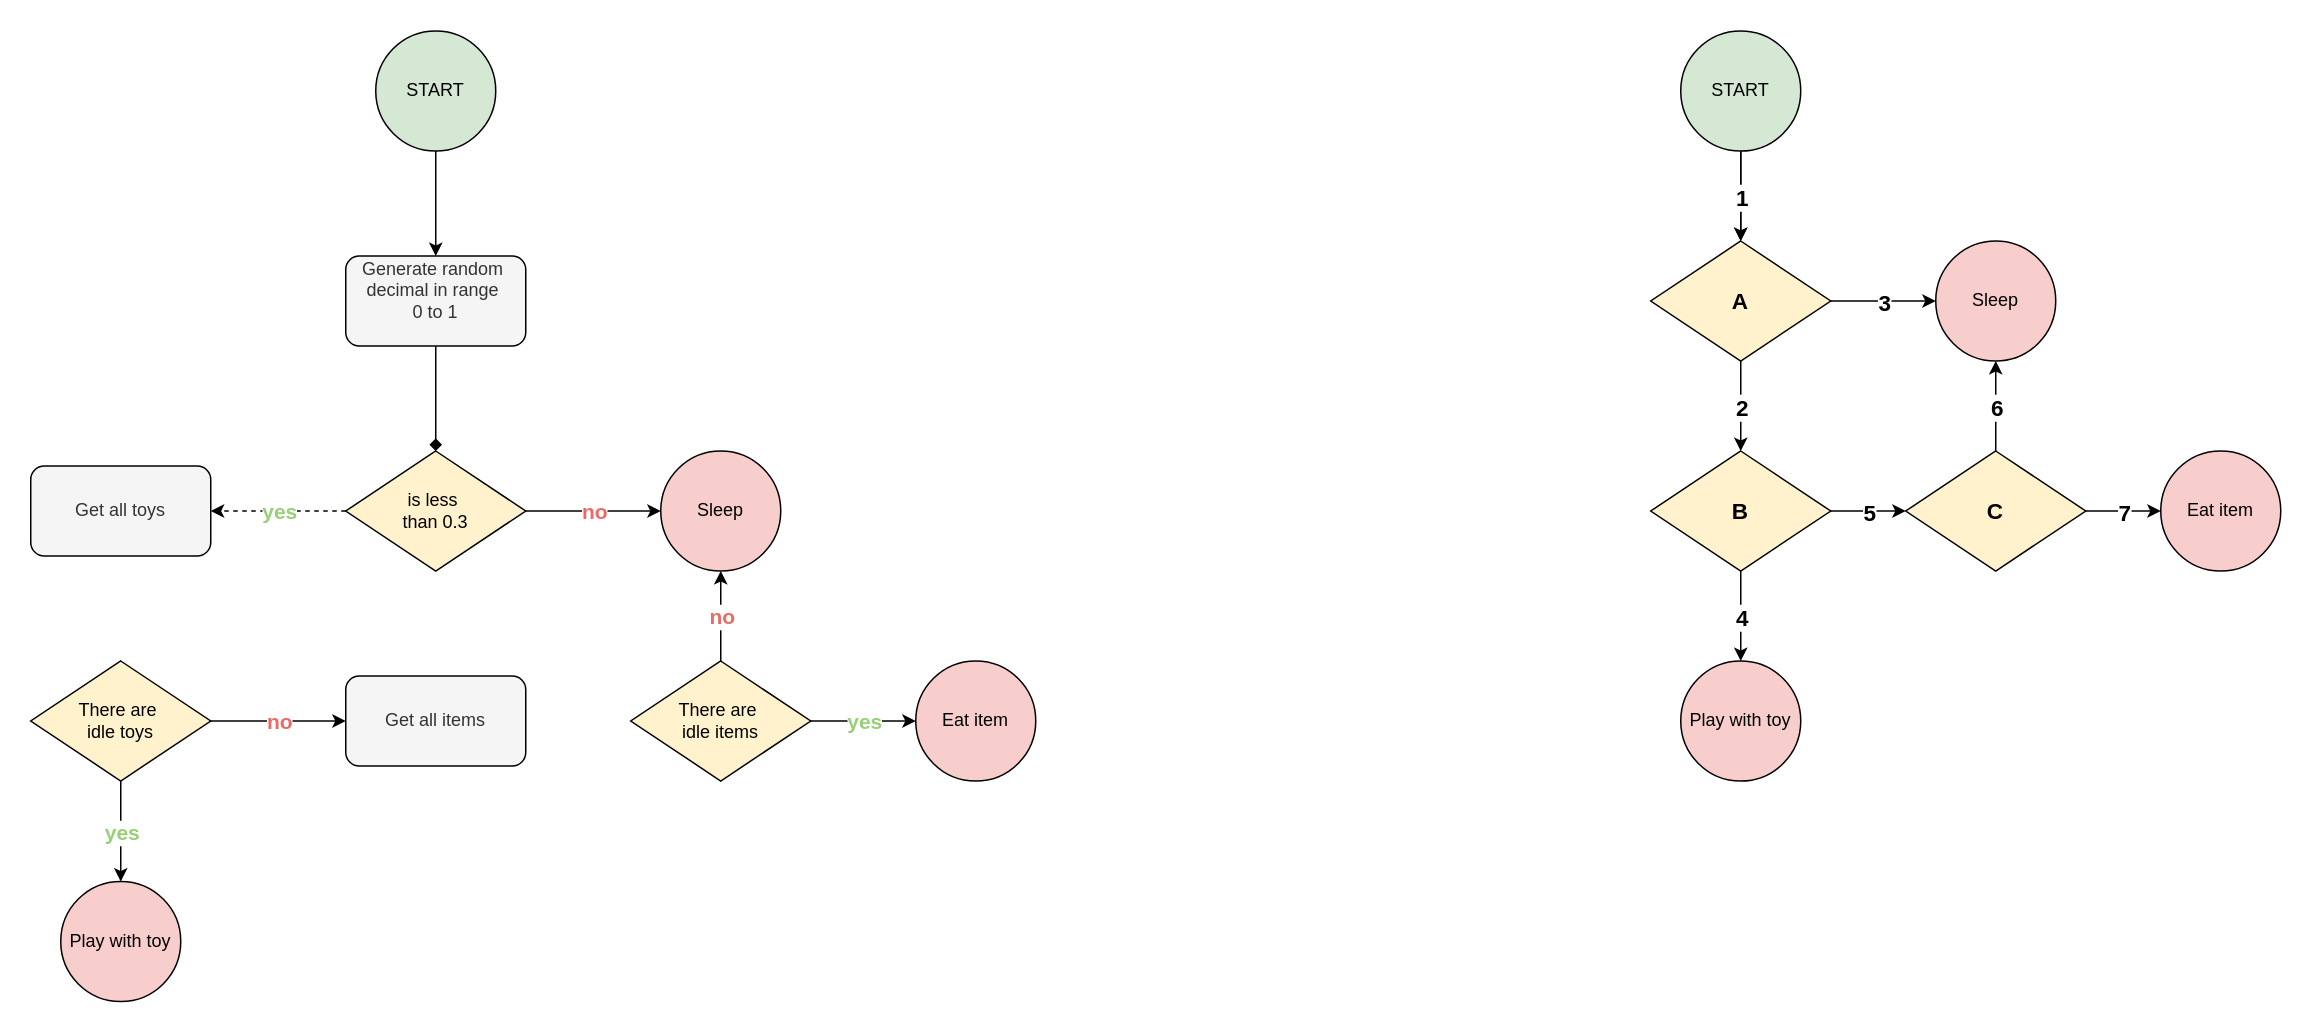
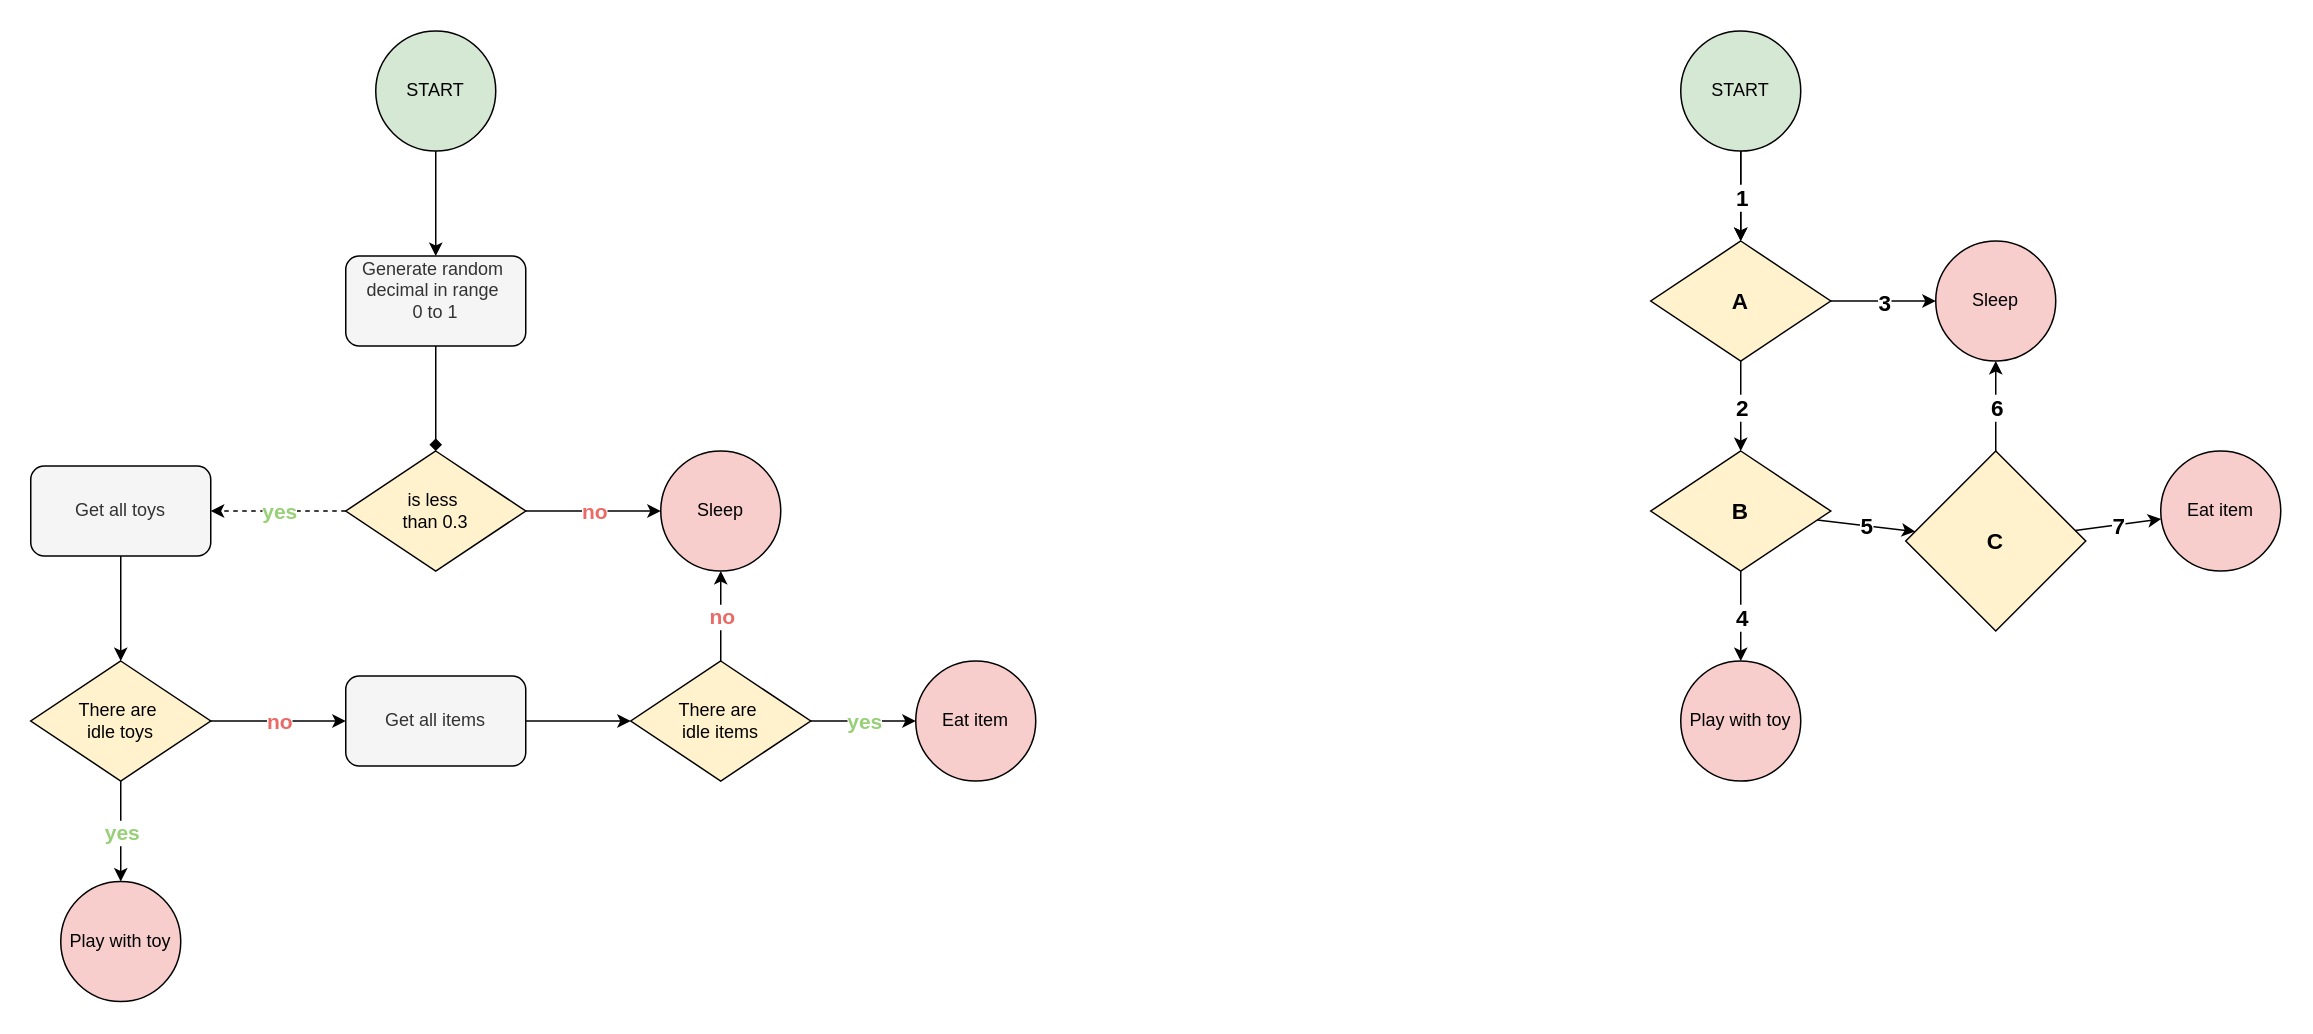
node "C": size 180x120 -> 180x180
edge "Get all toys" -> "There are idle toys": added
edge "Get all items" -> "There are idle items": added
